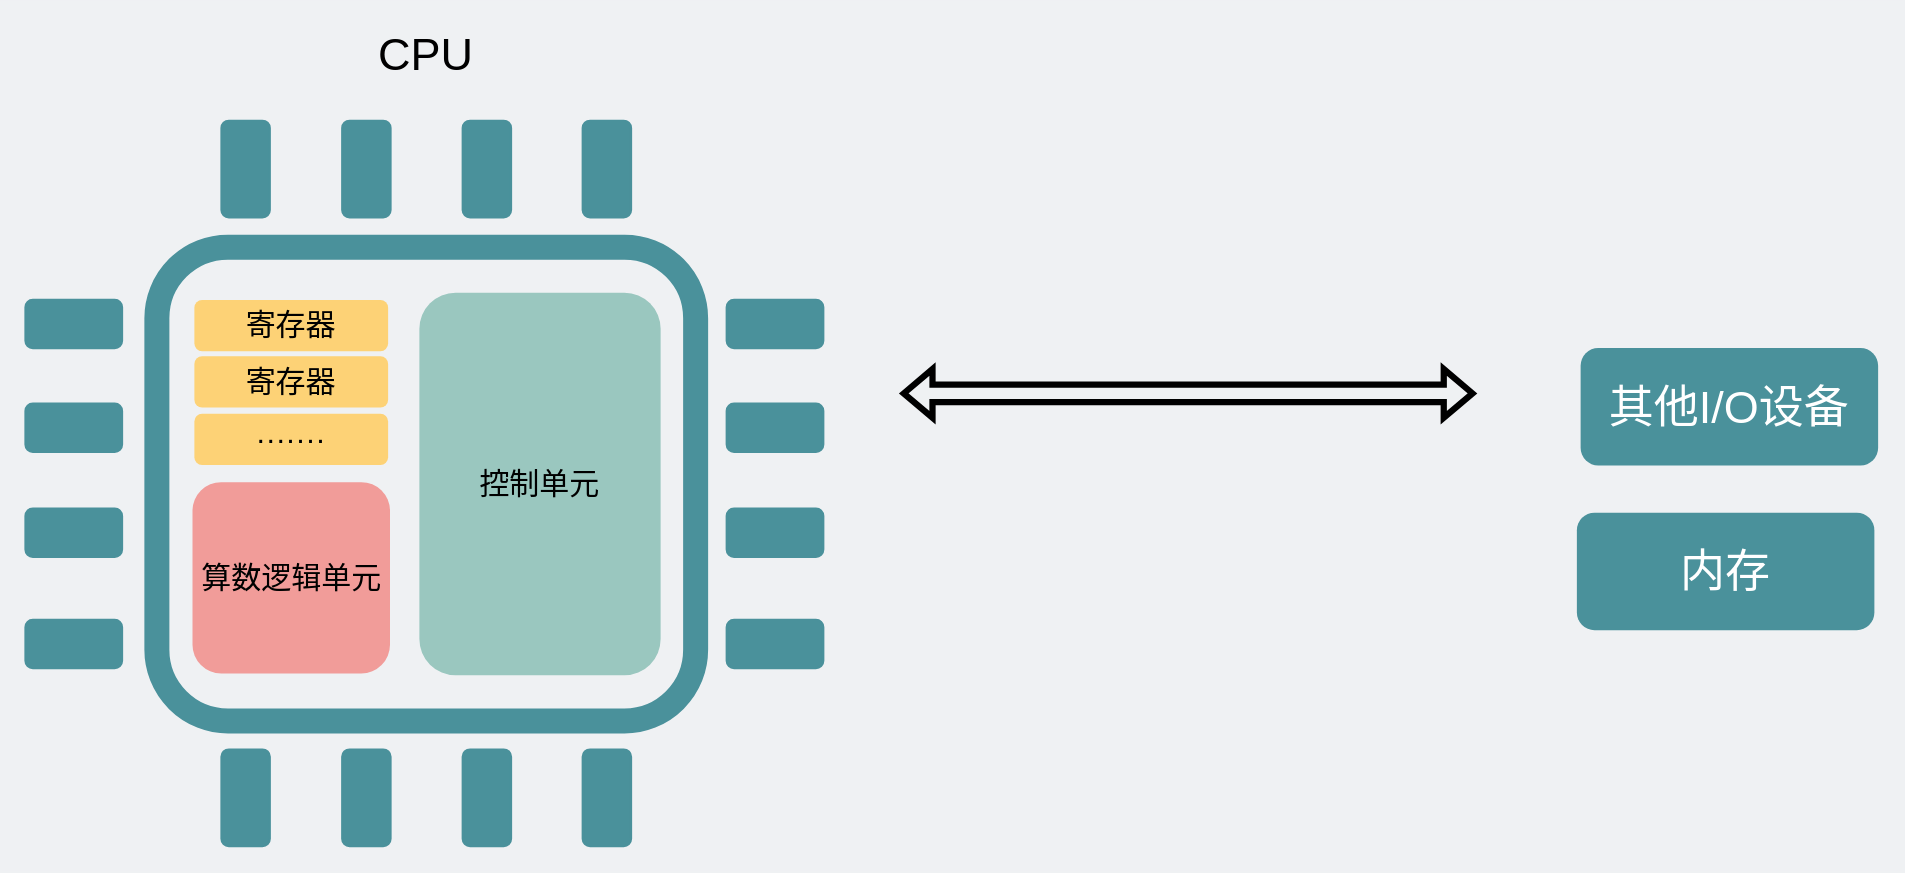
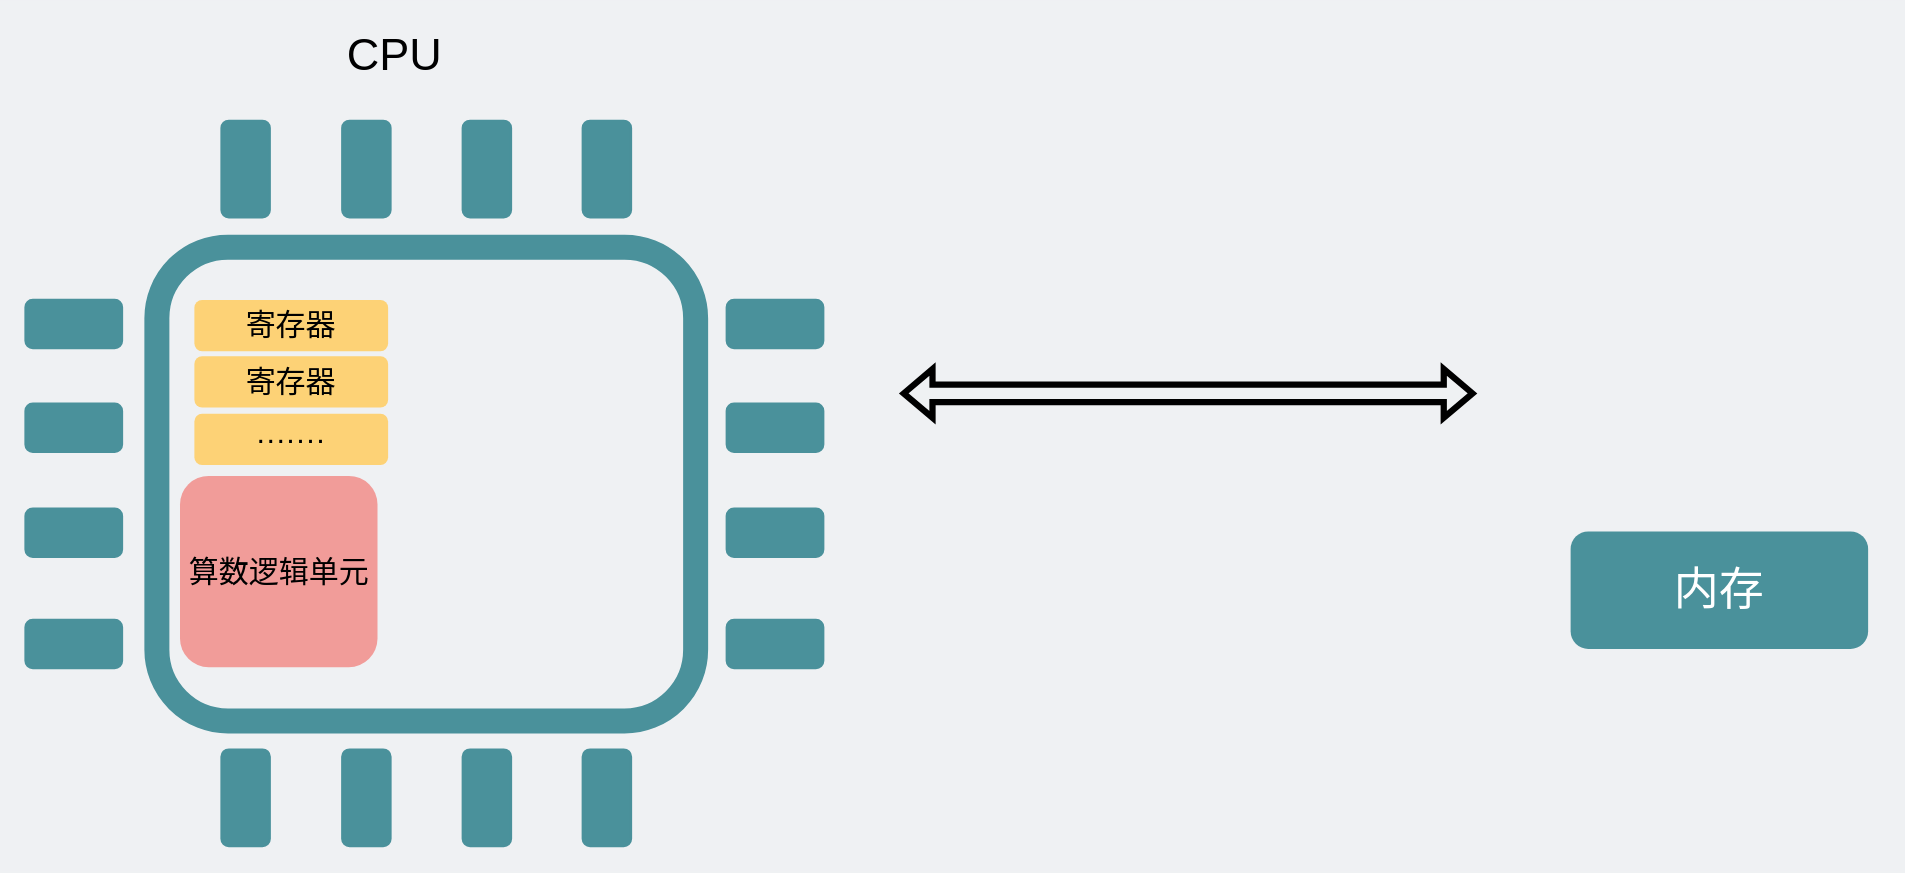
node "CPU": moved (426, 54) -> (395, 54)
node "其他I/O设备": removed
node "控制单元": removed
node "内存": moved (1726, 571) -> (1719, 590)
node "算数逻辑单元": moved (291, 578) -> (279, 571)
